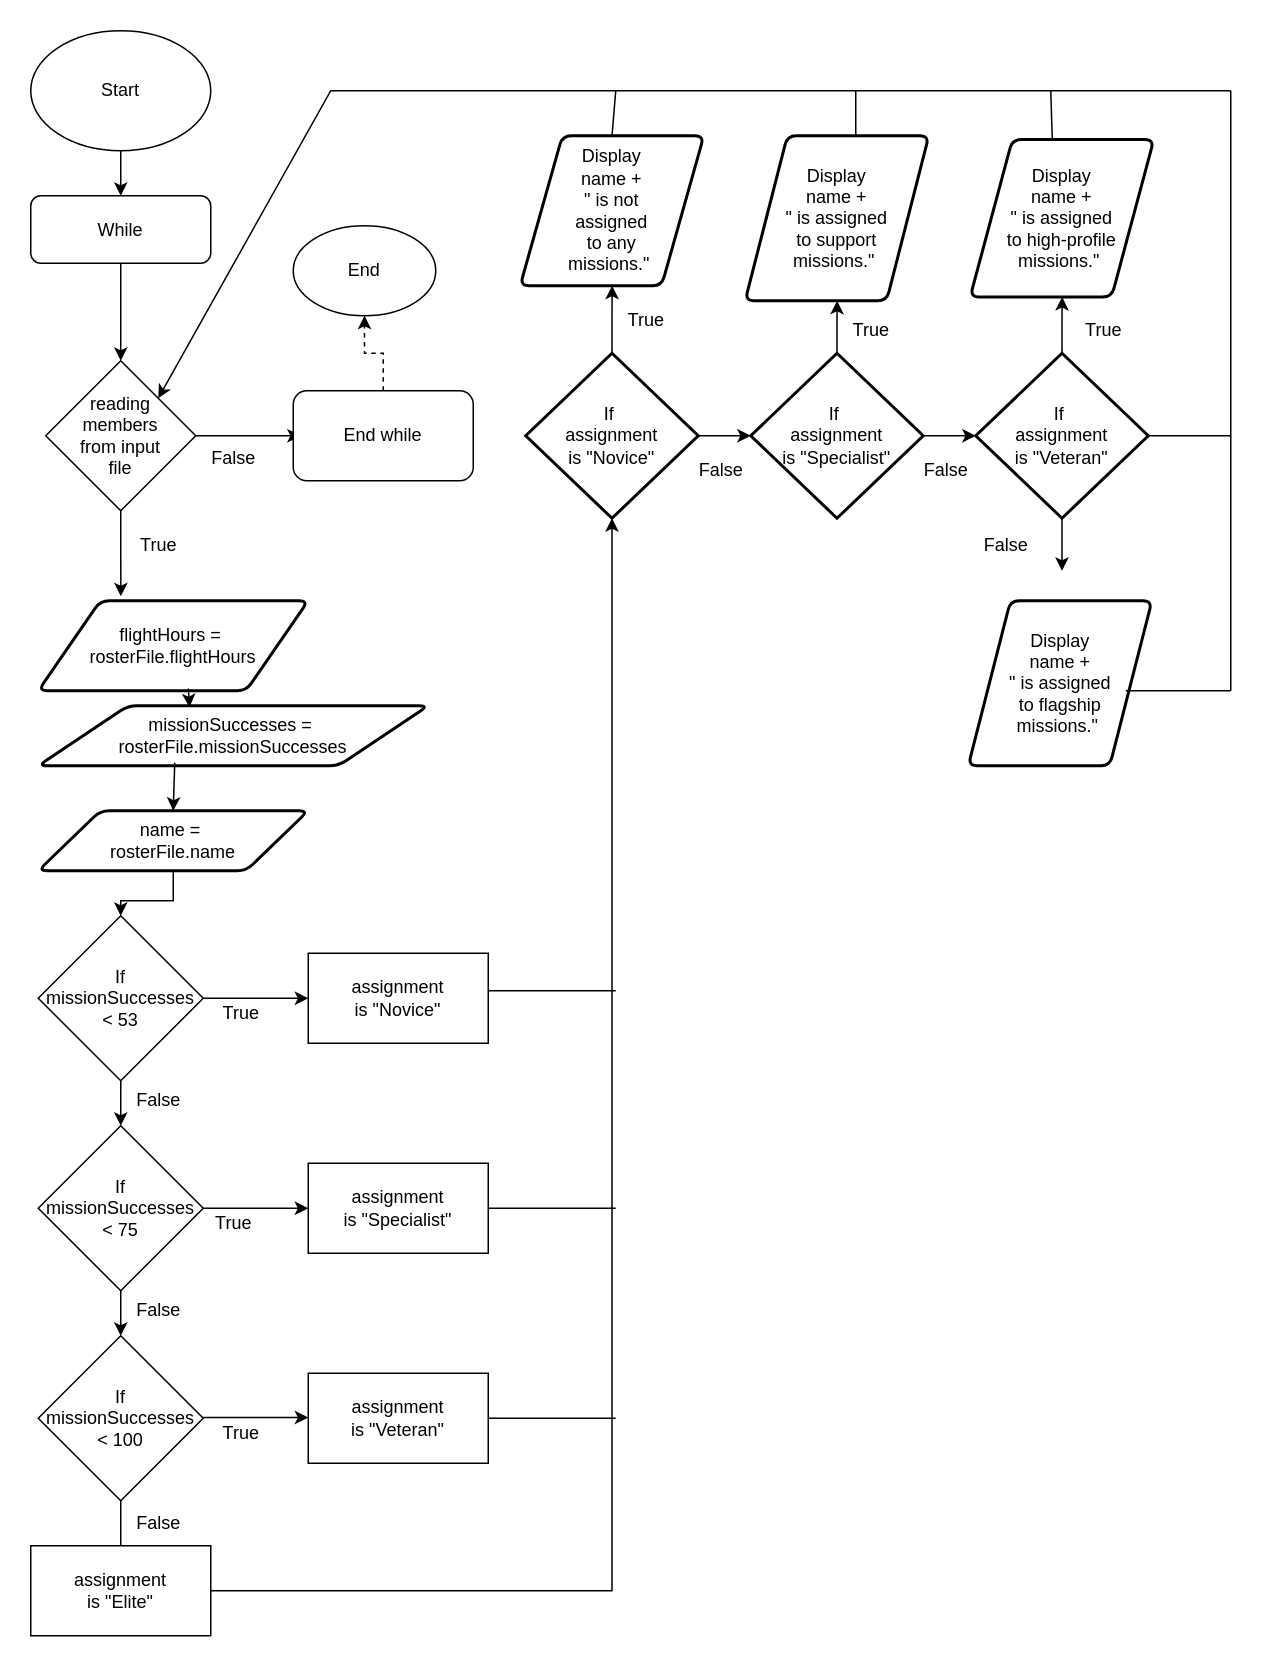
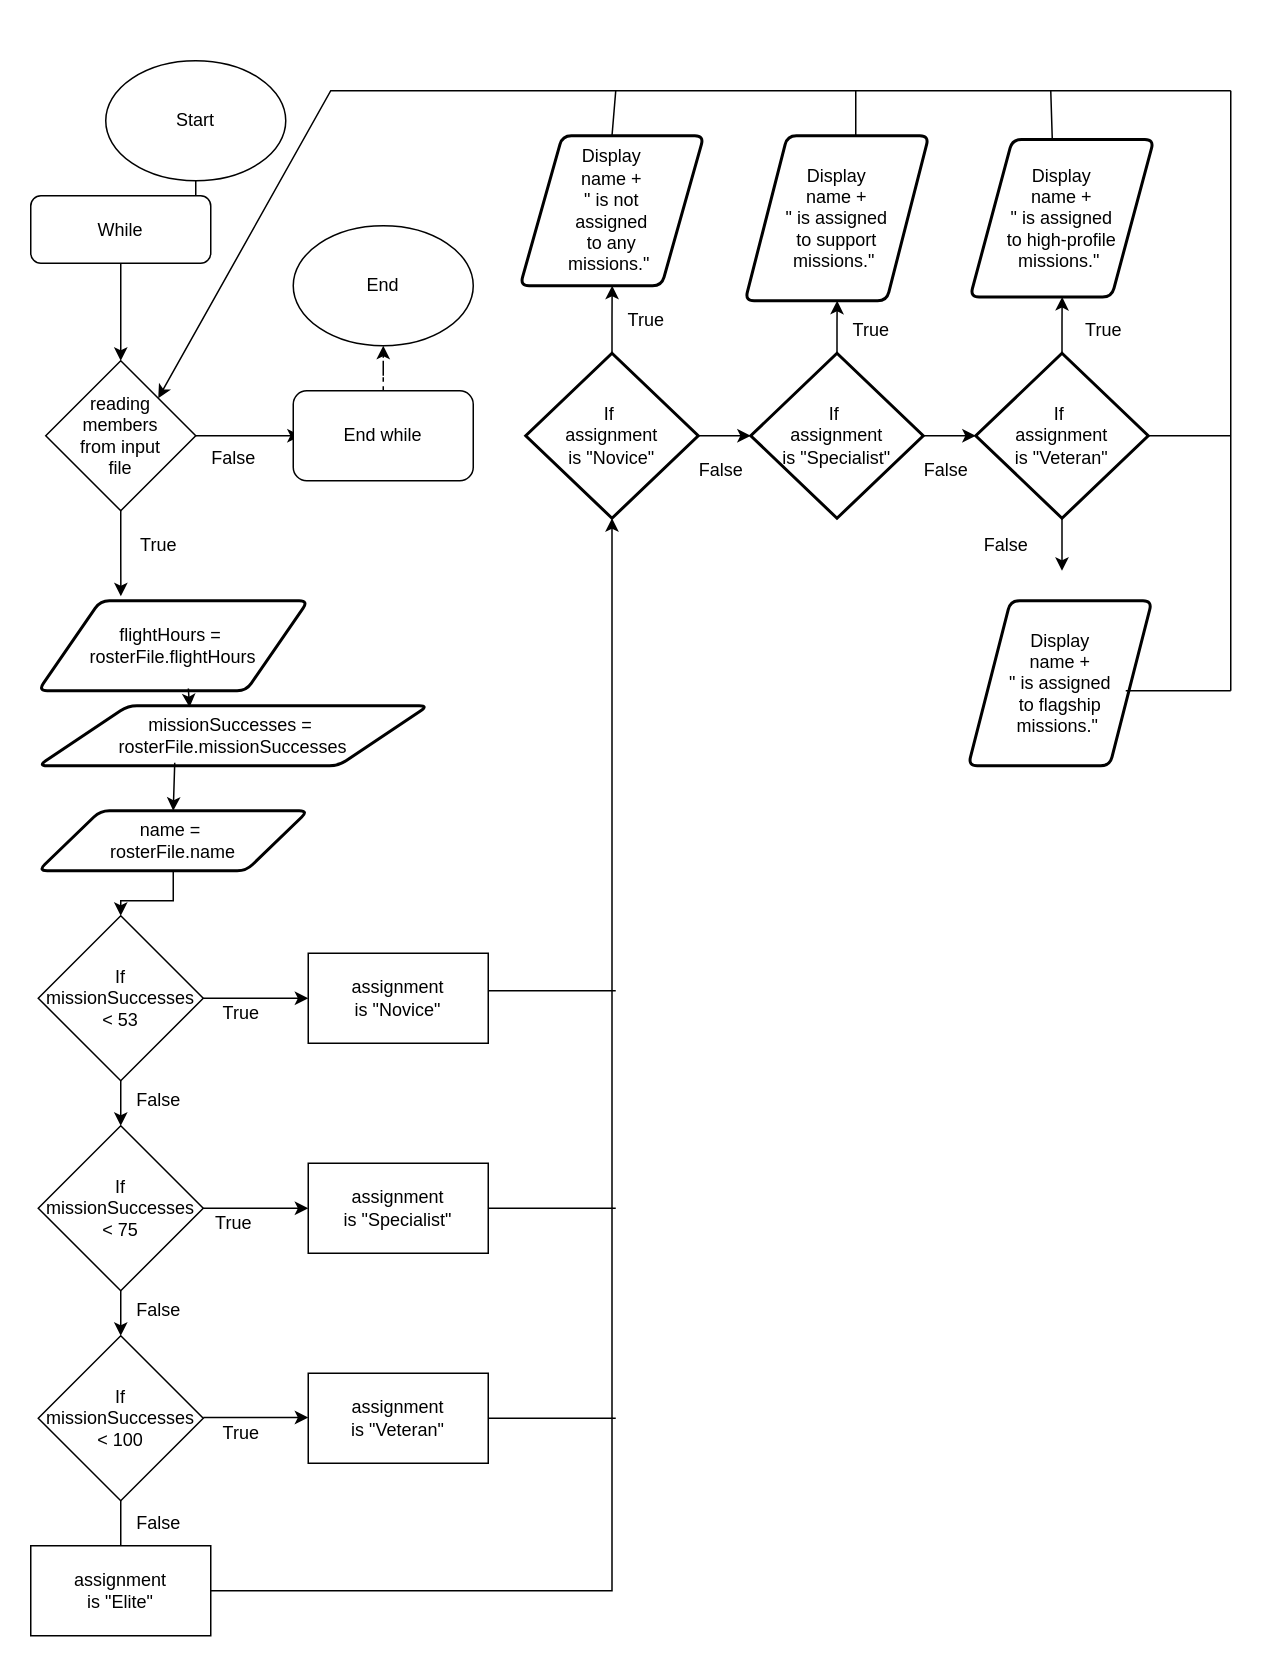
node "Start": moved (121, 91) -> (196, 121)
node "End": size 143x90 -> 180x120
